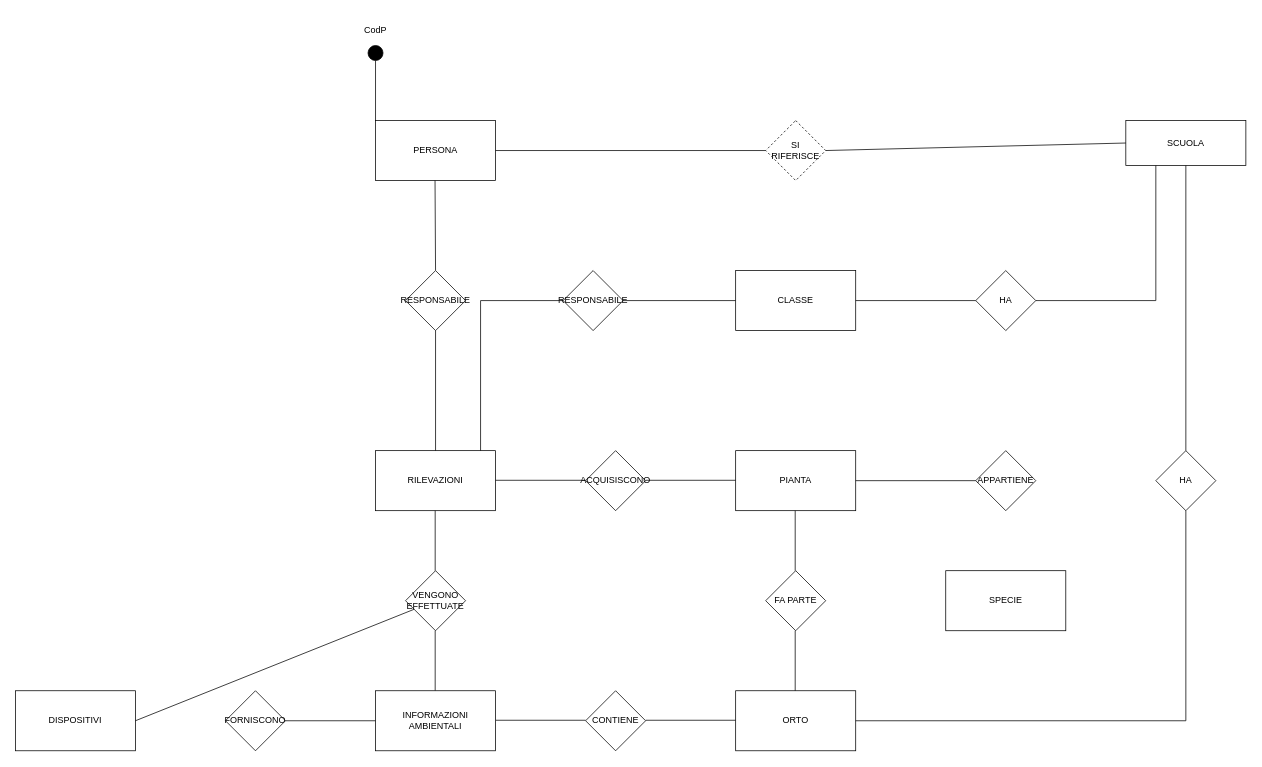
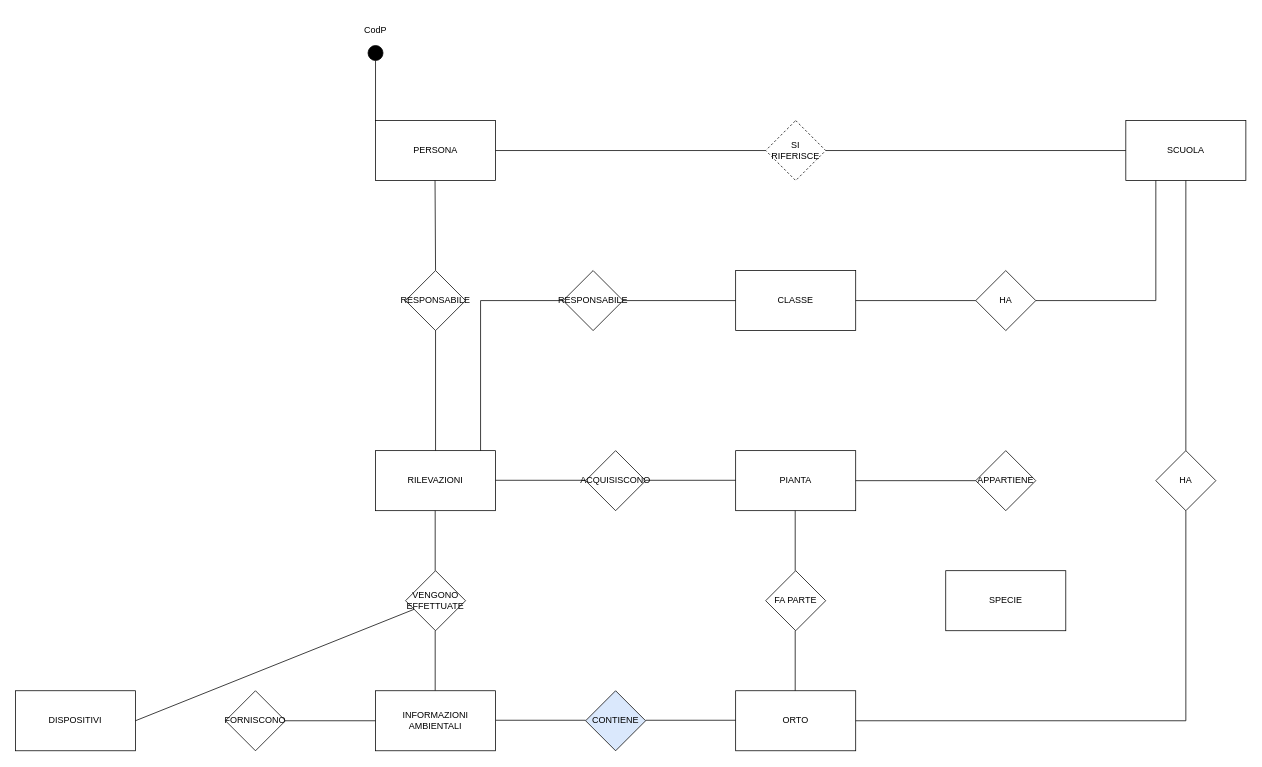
node "SCUOLA": size 120x45 -> 120x60
node "CONTIENE": fillcolor #ffffff -> #dae8fc
